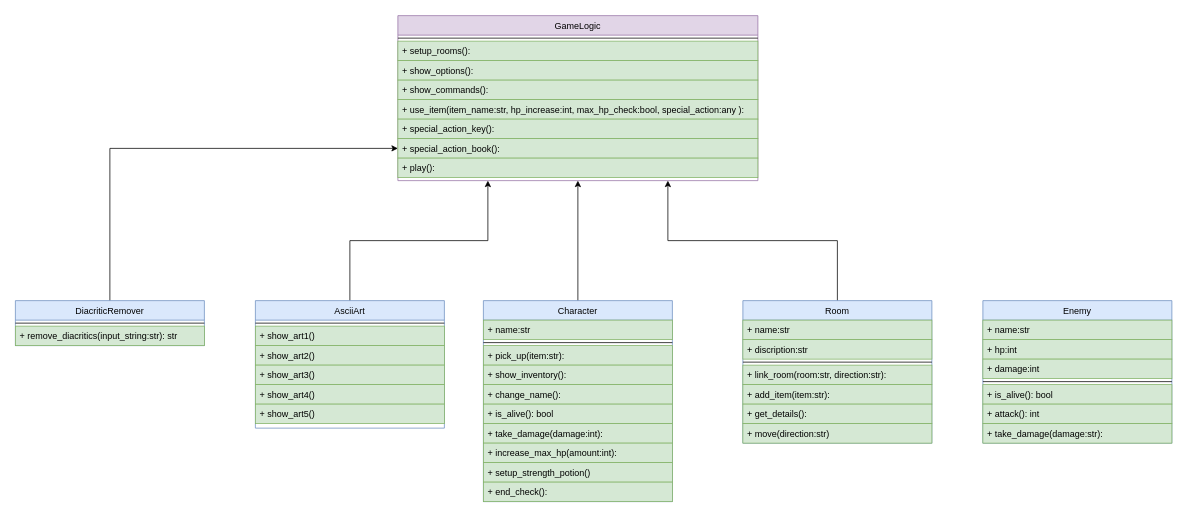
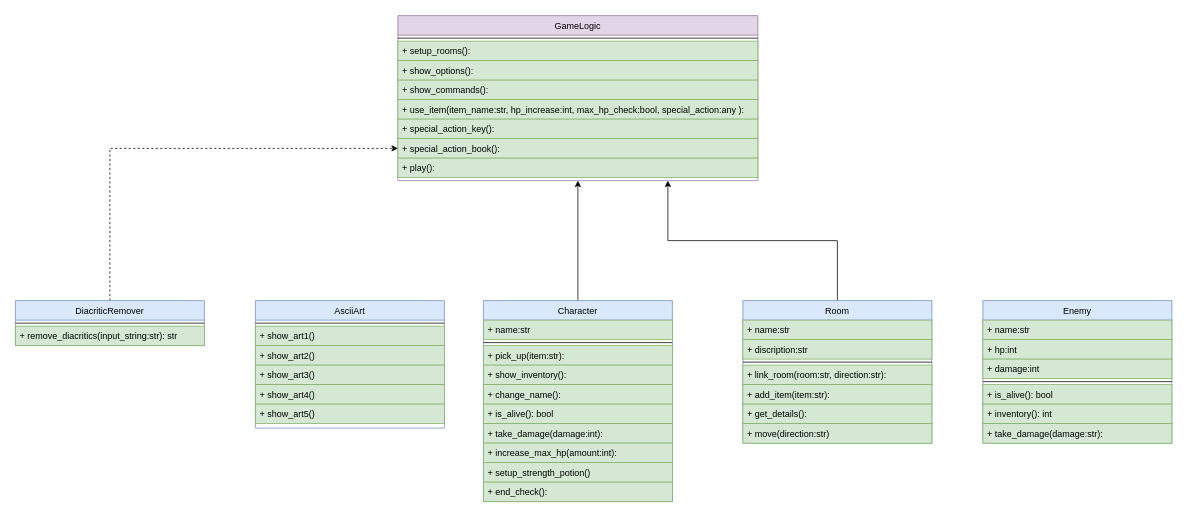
edge "DiacriticRemover" -> "+ special_action_book():": style solid -> dashed
edge "AsciiArt" -> "GameLogic": removed
node "+ attack(): int": label "+ attack(): int" -> "+ inventory(): int"
